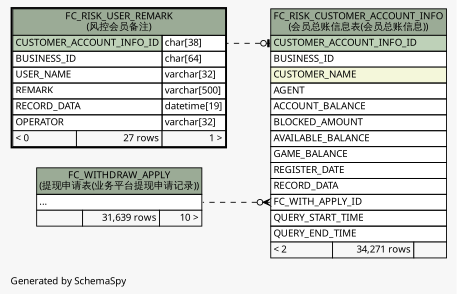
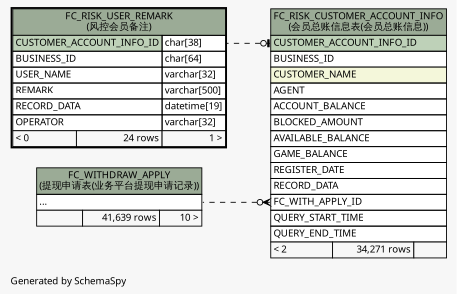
node "FC_RISK_USER_REMARK": text "27 rows" -> "24 rows"
node "FC_WITHDRAW_APPLY": text "31,639 rows" -> "41,639 rows"
